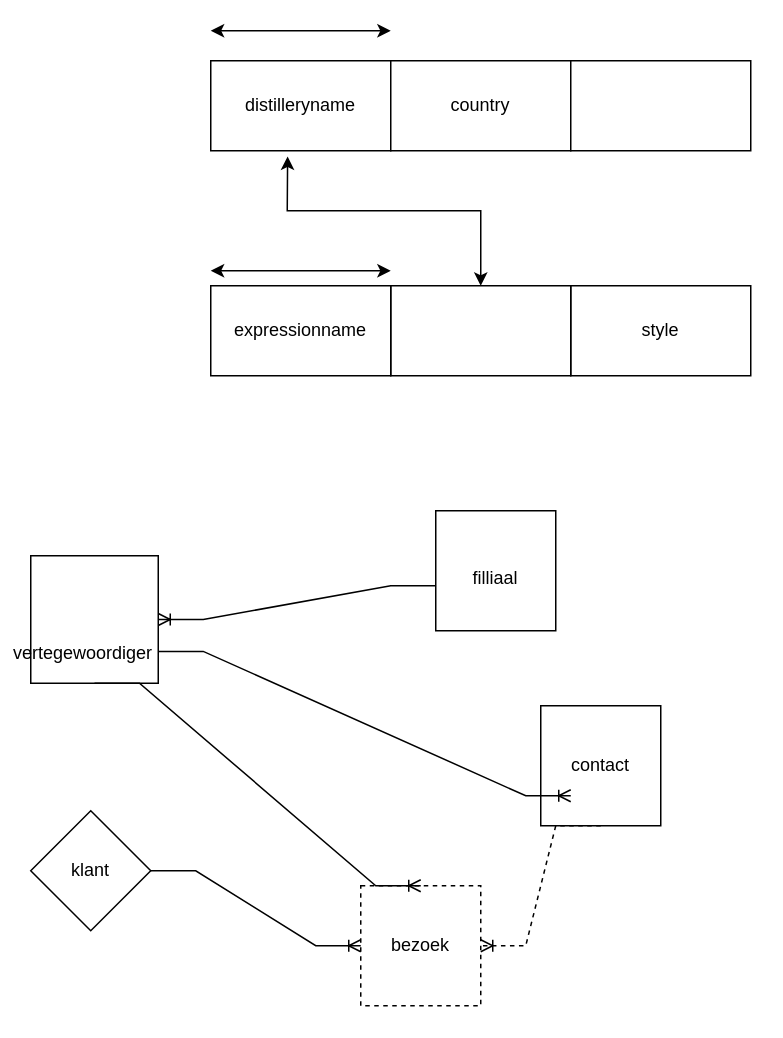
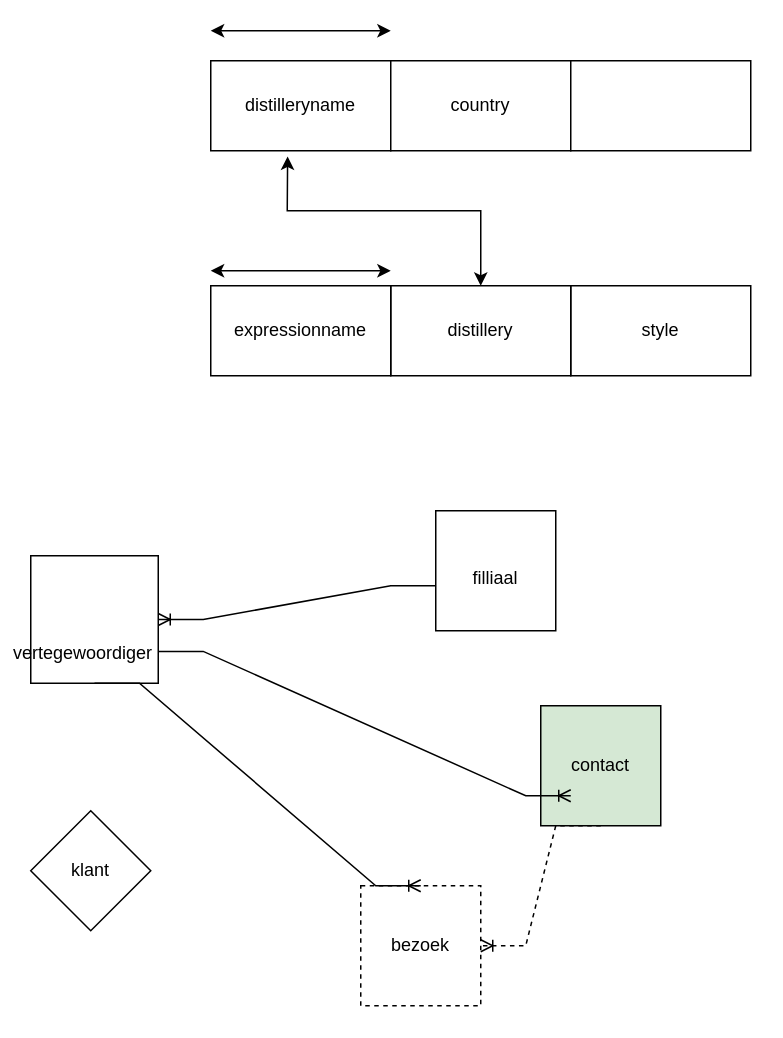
node "distillery": added
node "contact": fillcolor #ffffff -> #d5e8d4
edge "klant" -> "bezoek": removed
